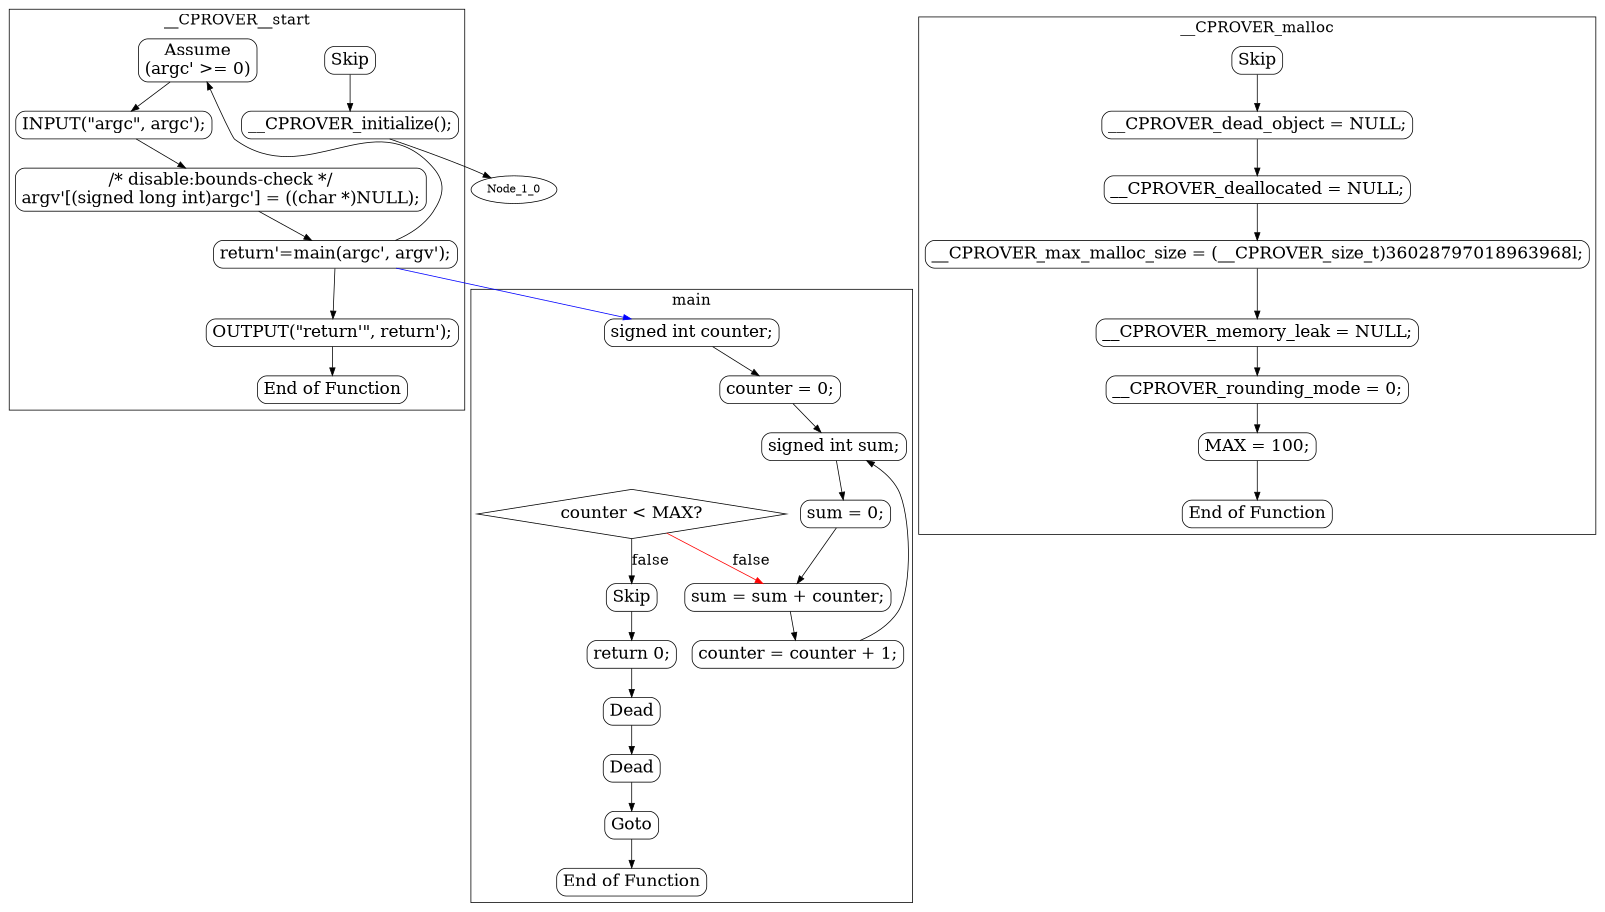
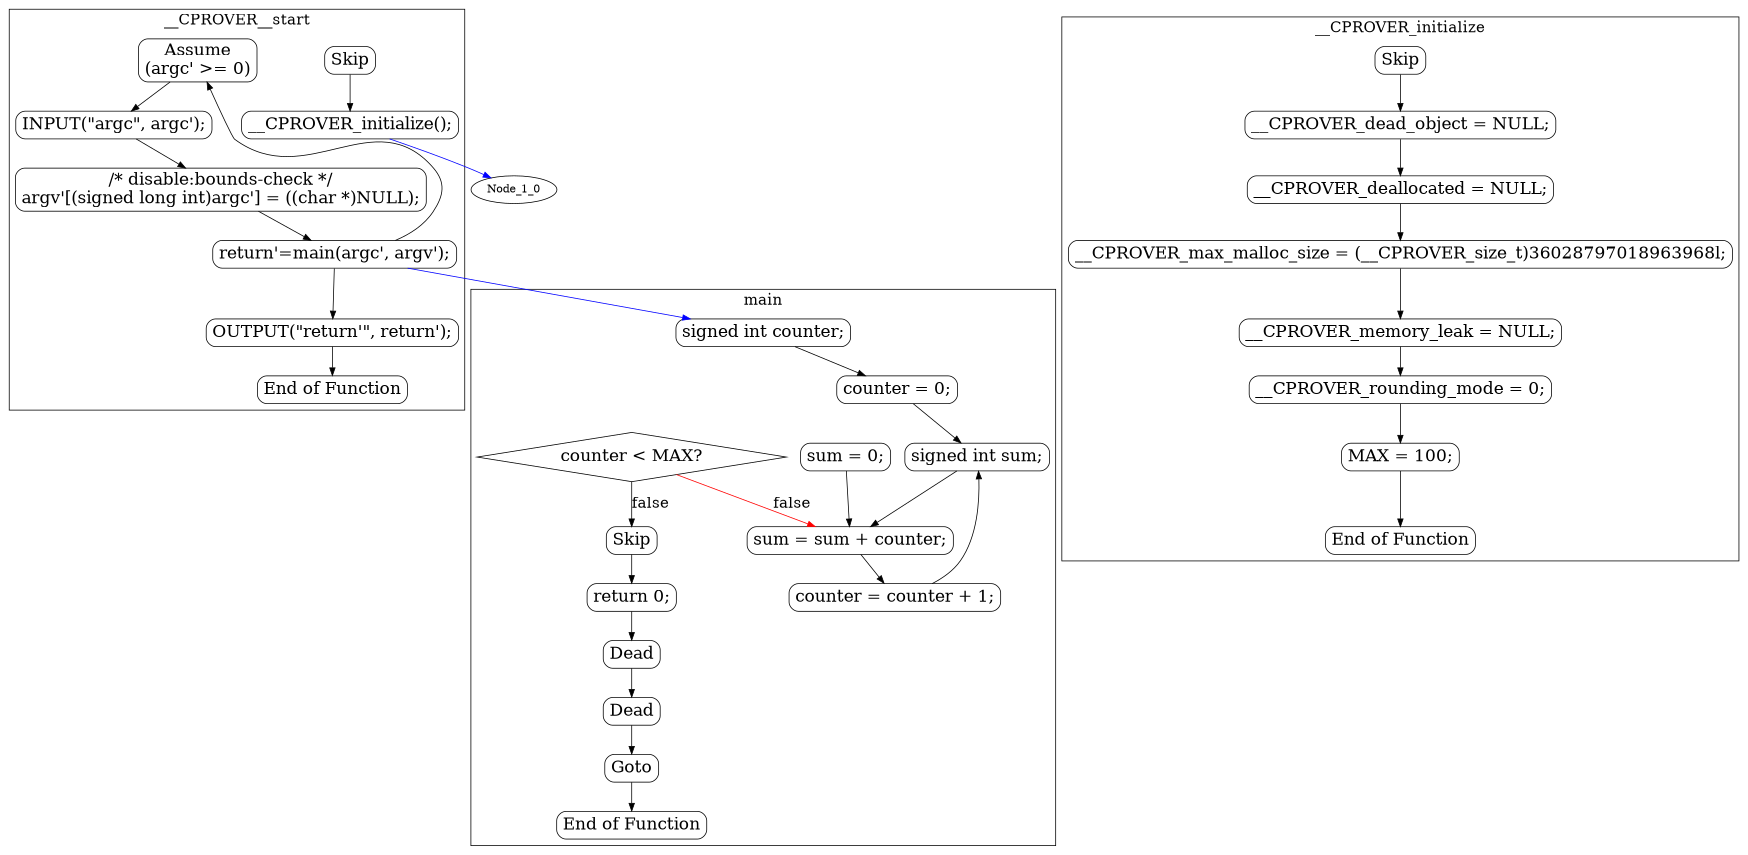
cluster "__CPROVER_malloc": label "__CPROVER_malloc" -> "__CPROVER_initialize"
edge "__CPROVER_initialize();" -> "Node_1_0": color black -> blue
edge "signed int sum;" -> "sum = 0;": now "signed int sum;" -> "sum = sum + counter;"
